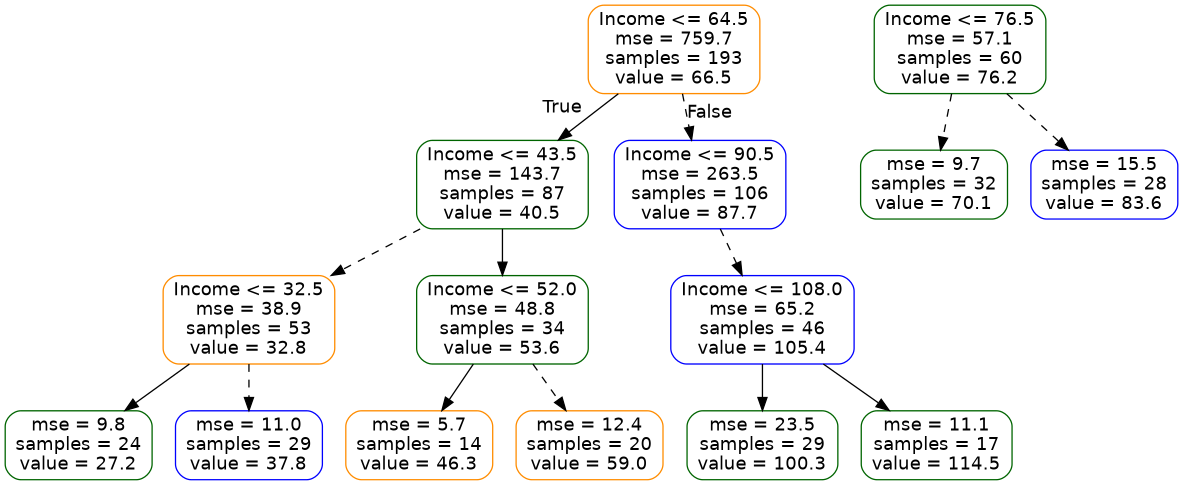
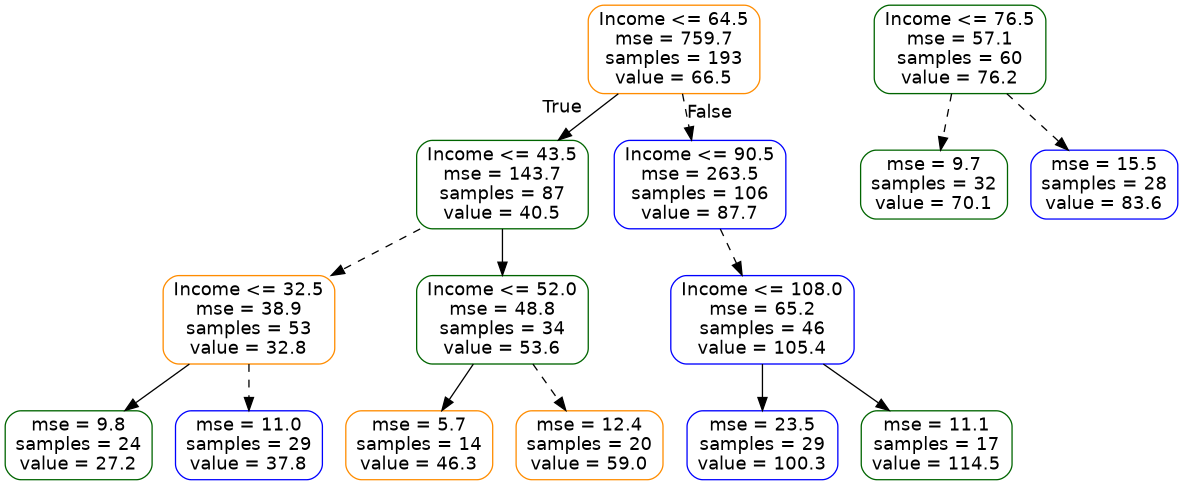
node "mse = 23.5 samples = 29 value = 100.3": color darkgreen -> blue
